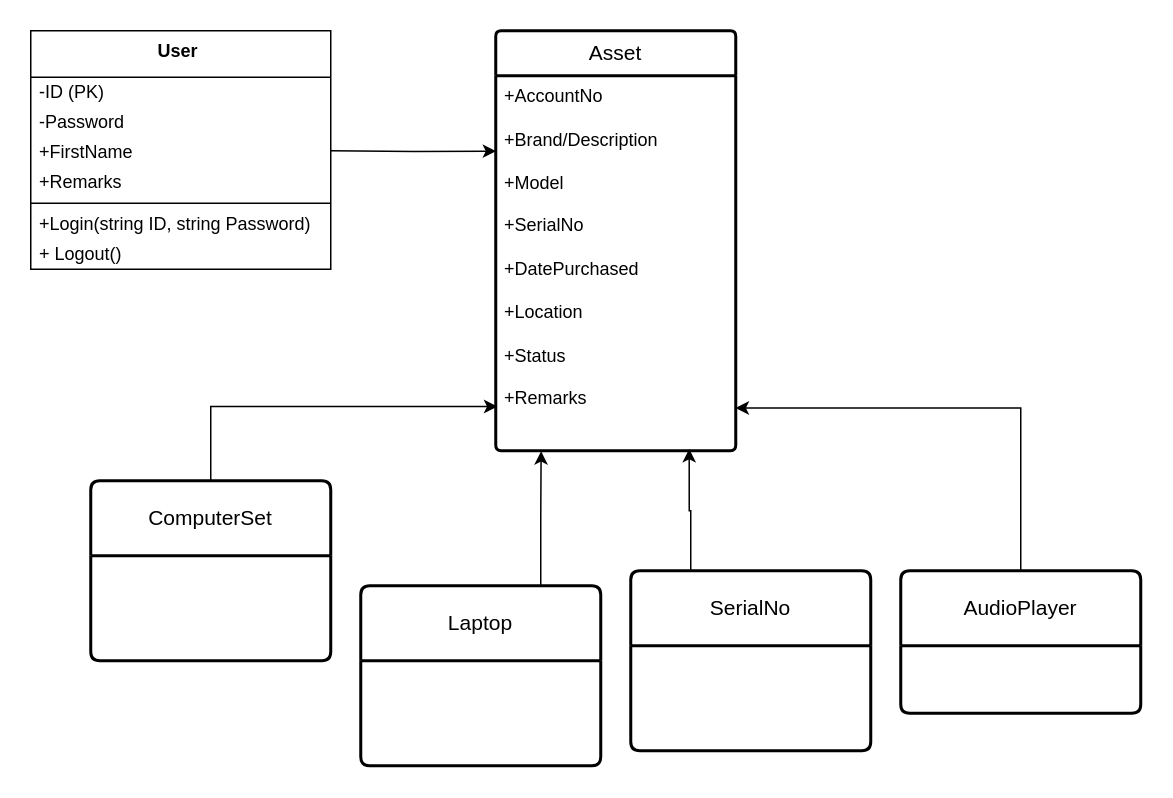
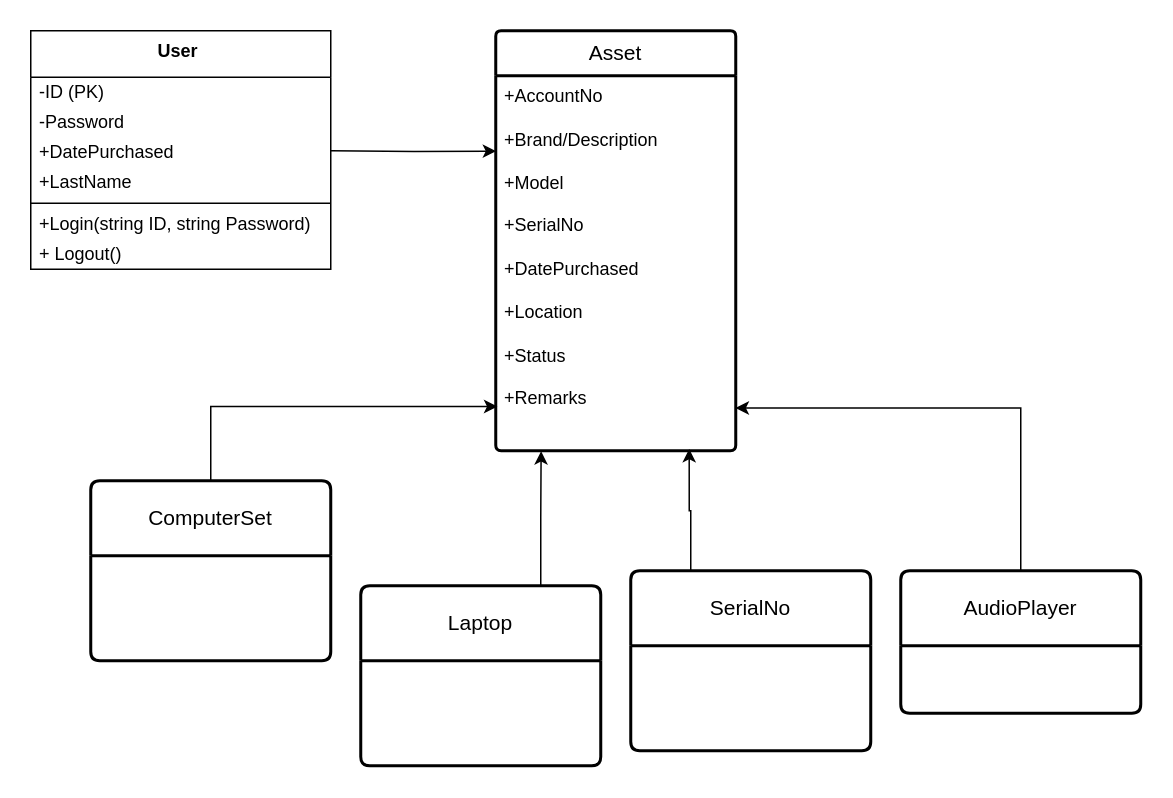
node "+FirstName": label "+FirstName" -> "+DatePurchased"
node "+Remarks": label "+Remarks" -> "+LastName"
